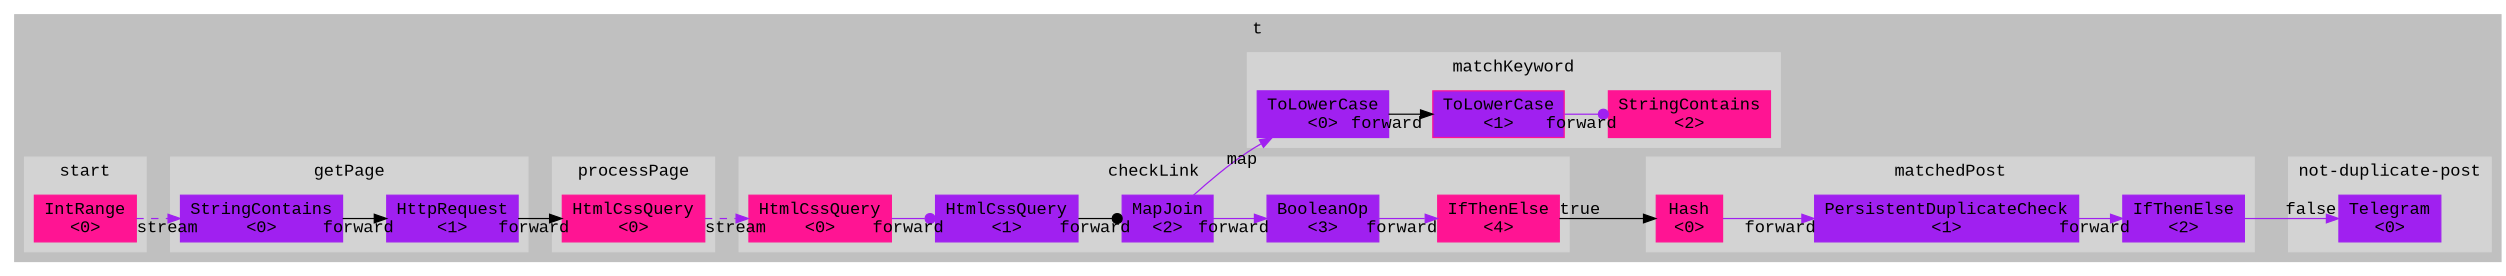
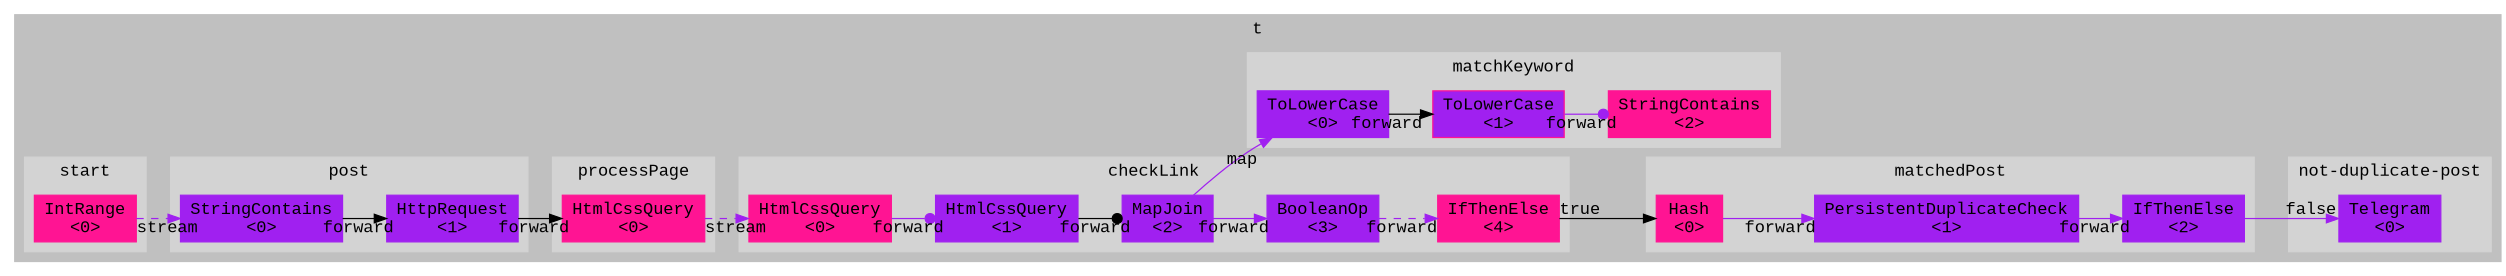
cluster "getPage": label "getPage" -> "post"
edge "BooleanOp <3>" -> "IfThenElse <4>": style solid -> dashed
